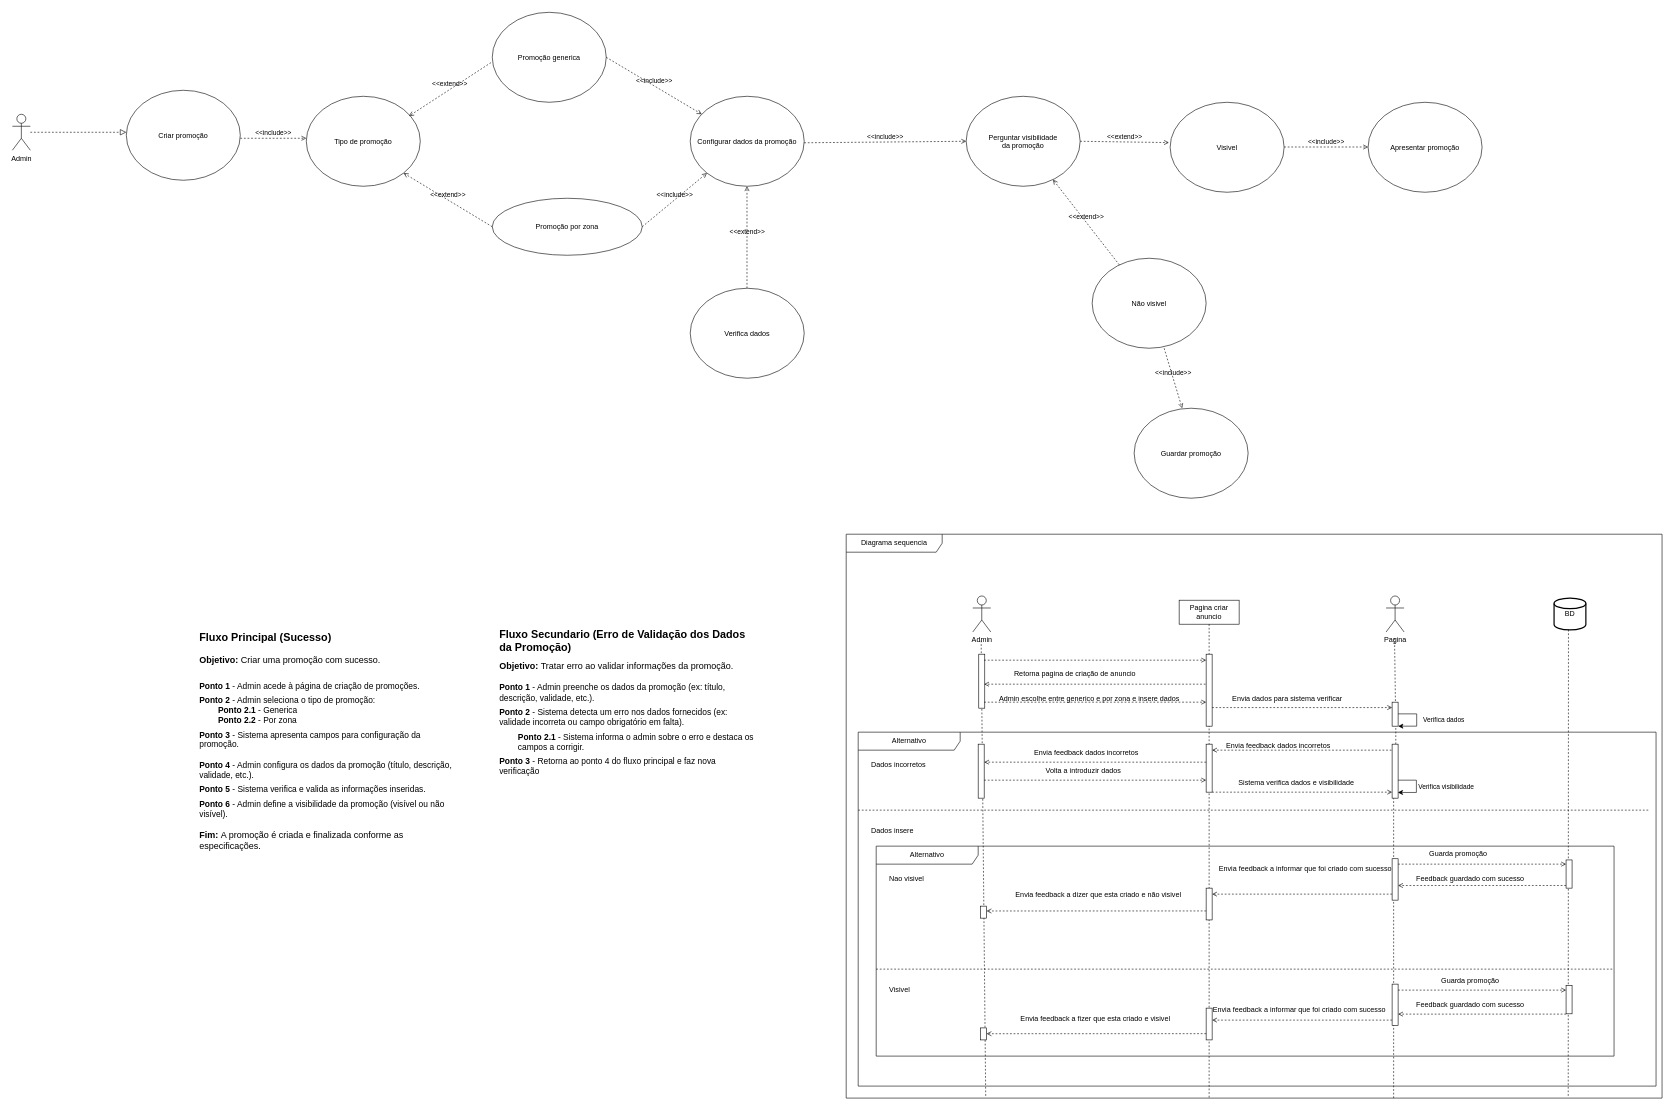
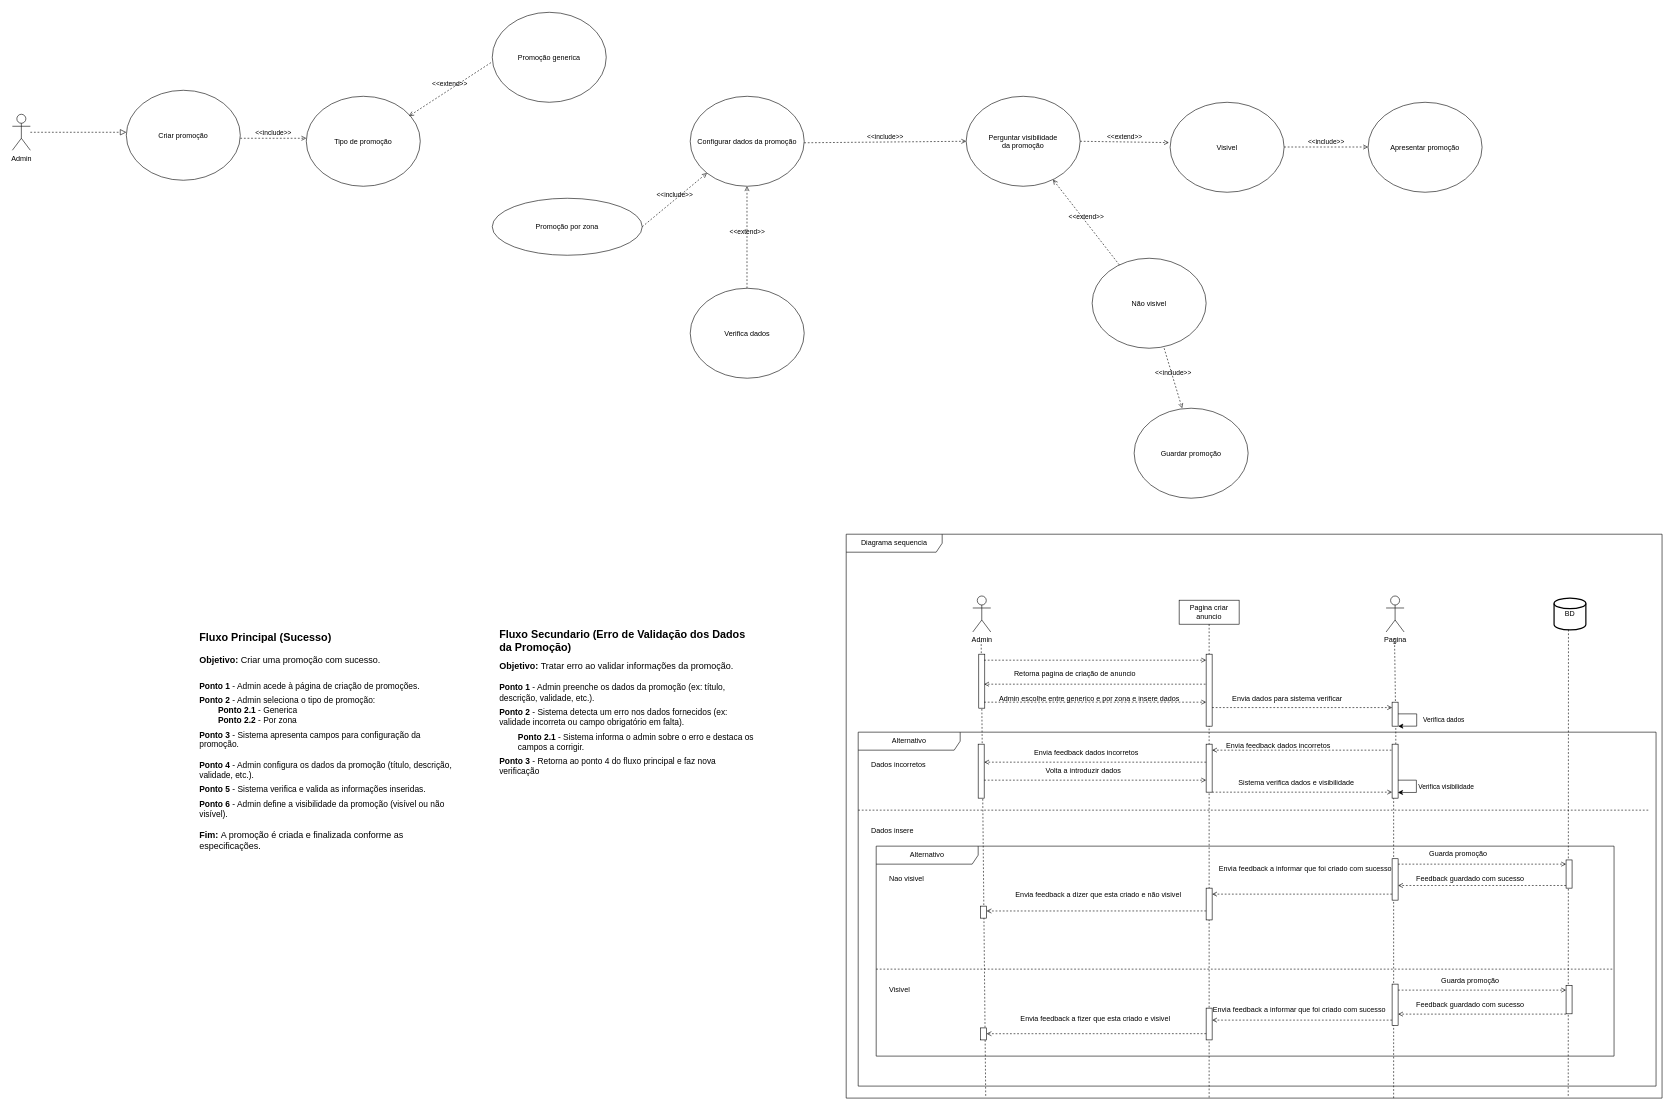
edge "Promoção generica" -> "Configurar dados da promoção": removed, label "<<include>>"
edge "Promoção por zona" -> "Tipo de promoção": removed, label "<<extend>>"
